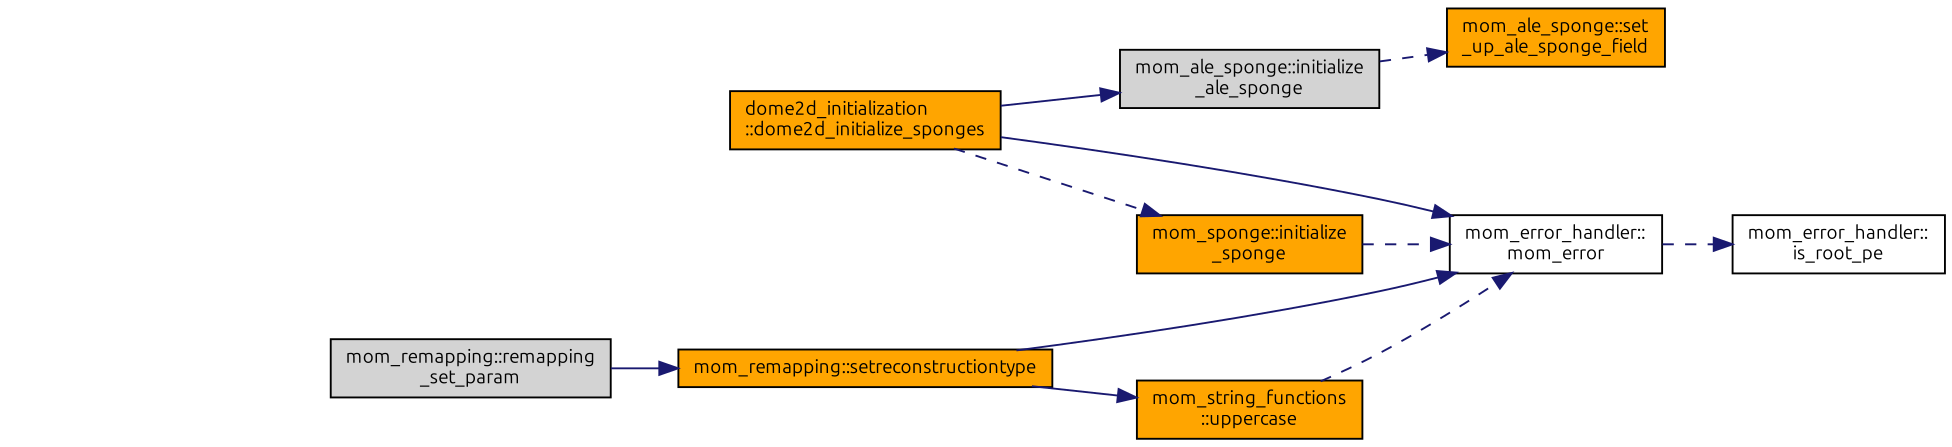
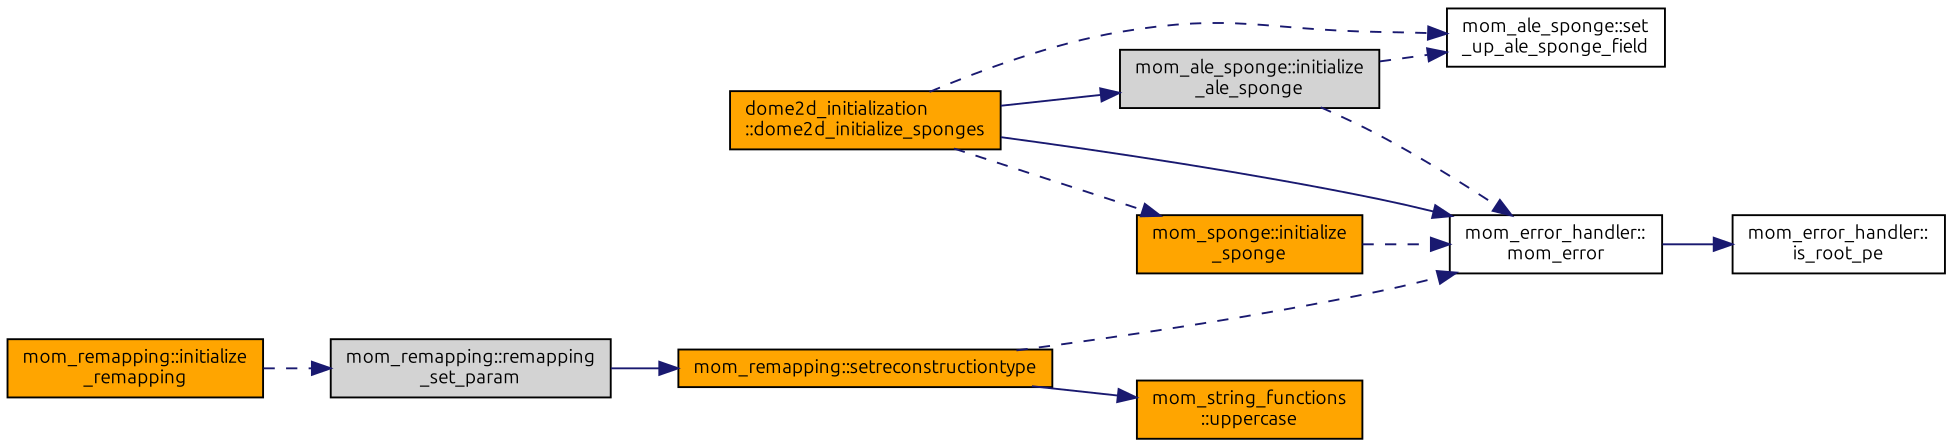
edge "dome2d_initialization ::dome2d_initialize_sponges" -> "mom_ale_sponge::set _up_ale_sponge_field": added
node "mom_ale_sponge::set _up_ale_sponge_field": fillcolor orange -> white
edge "mom_error_handler:: mom_error" -> "mom_error_handler:: is_root_pe": style dashed -> solid
edge "mom_remapping::setreconstructiontype" -> "mom_error_handler:: mom_error": style solid -> dashed
edge "mom_string_functions ::uppercase" -> "mom_error_handler:: mom_error": now "mom_ale_sponge::initialize _ale_sponge" -> "mom_error_handler:: mom_error"
node "mom_remapping::initialize _remapping": added
